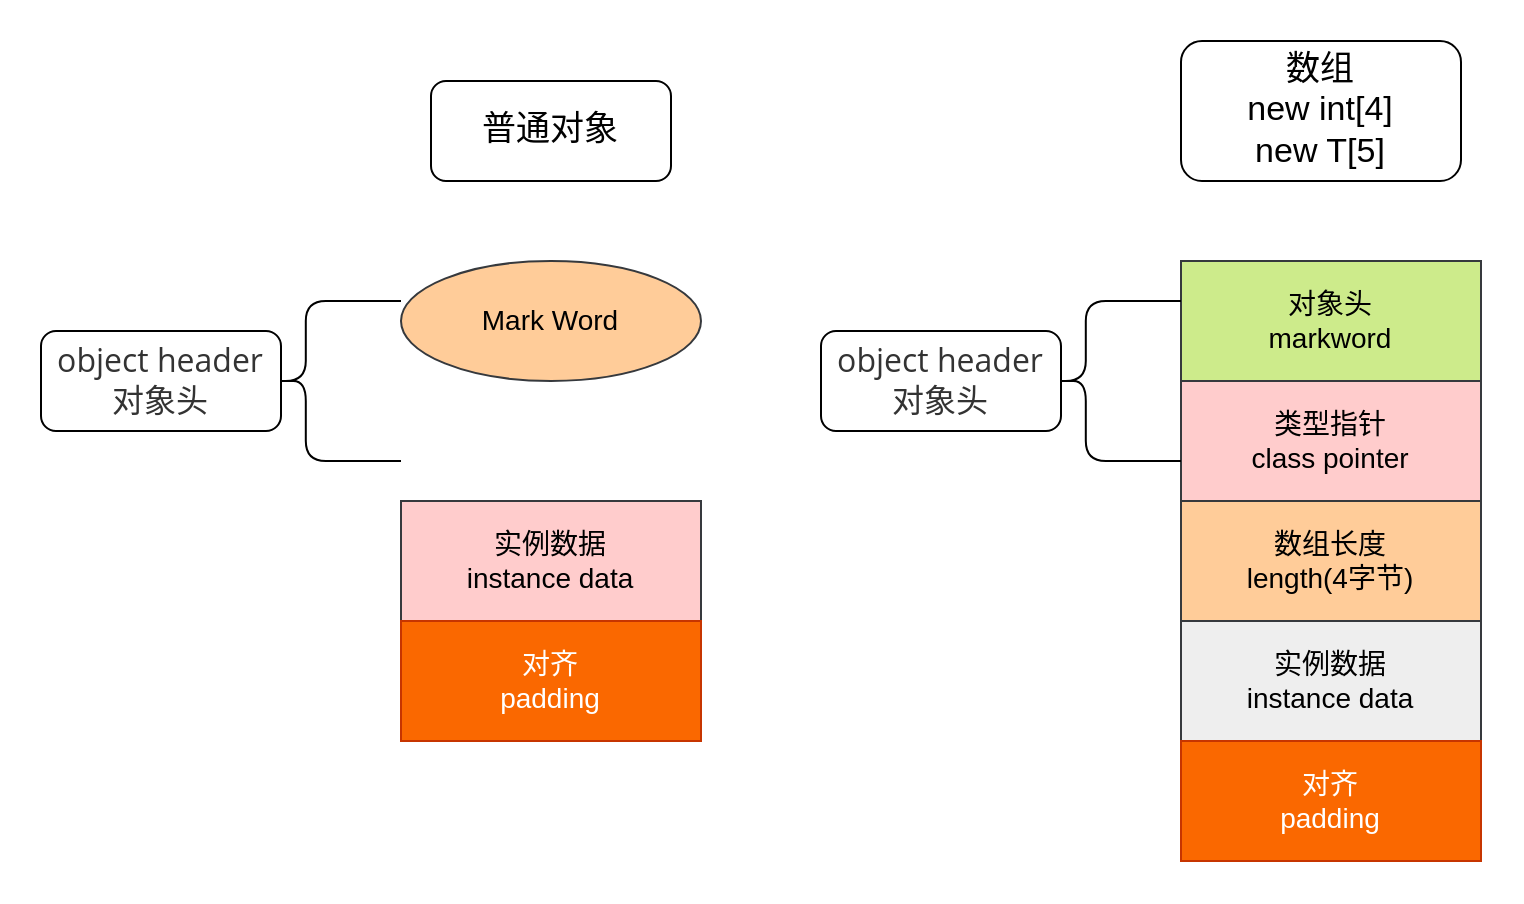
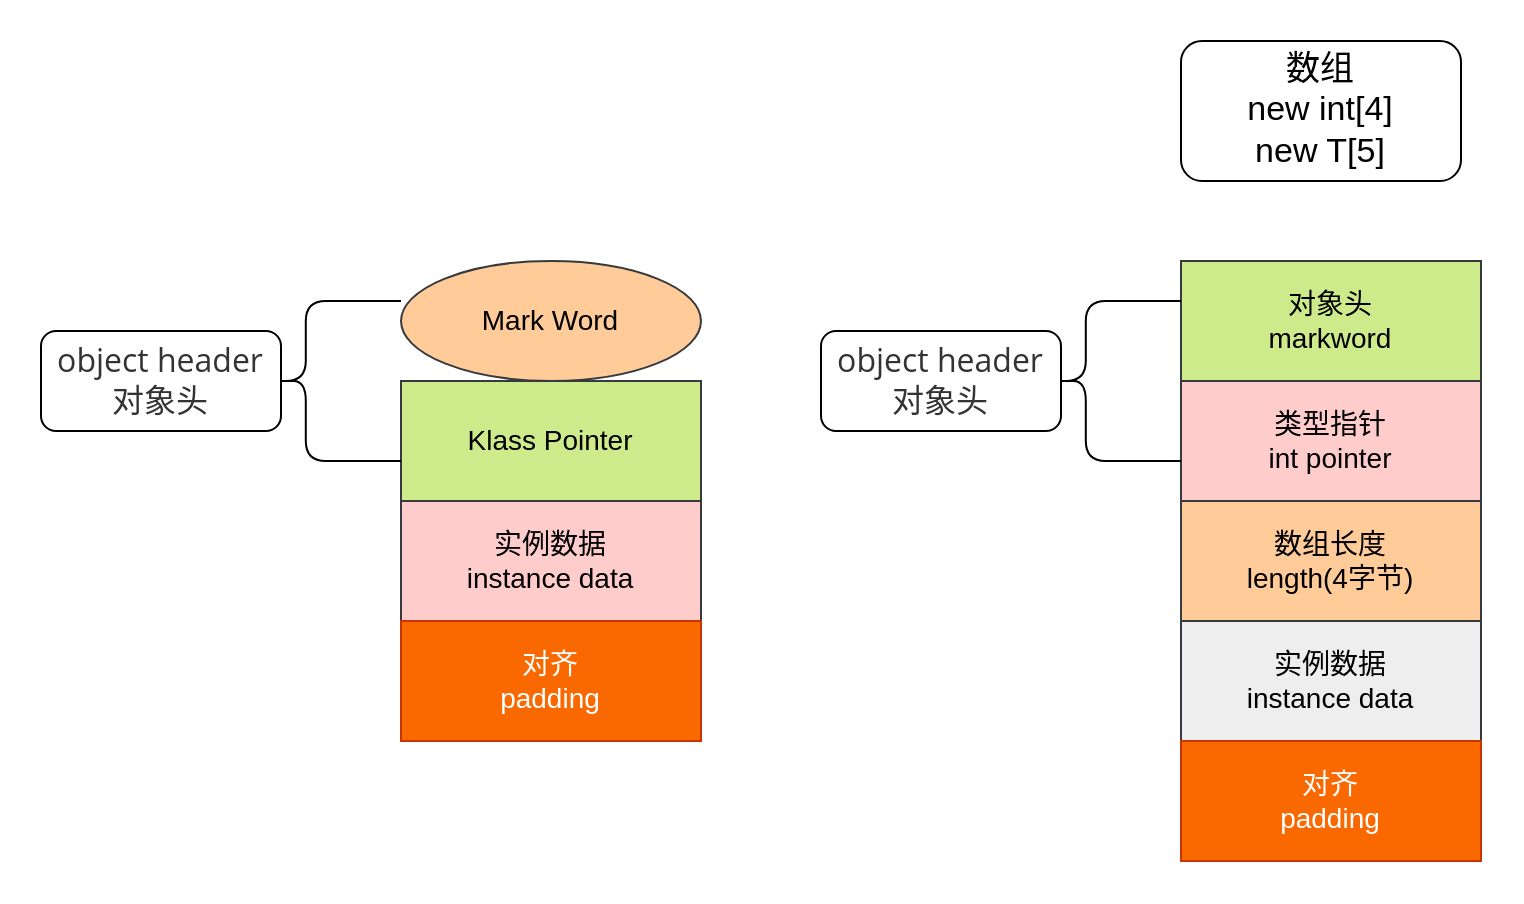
node "普通对象": removed
node "Klass Pointer": added
node "类型指针class pointer": label "类型指针class pointer" -> "类型指针int pointer"
